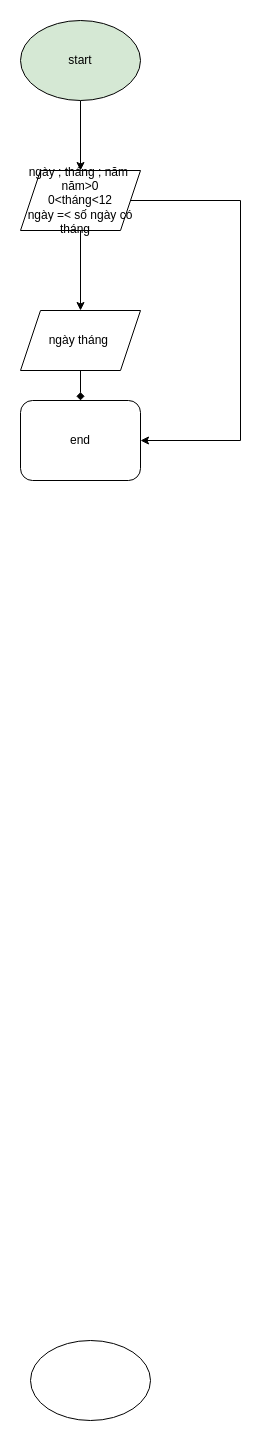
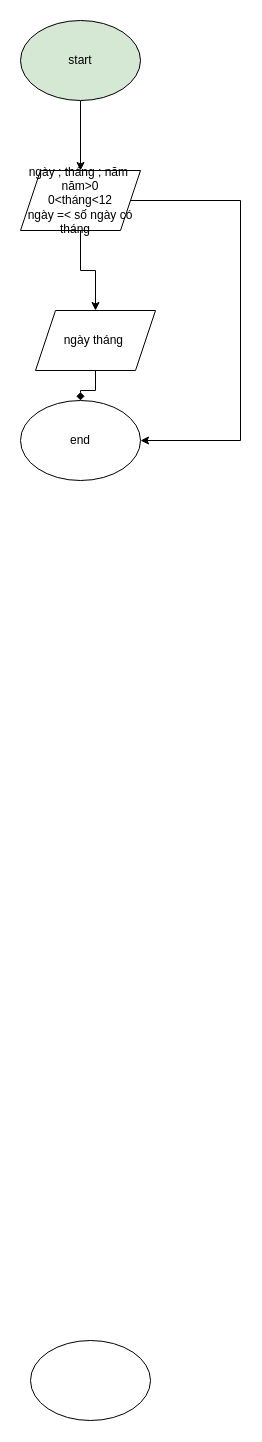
node "ngày tháng": moved (81, 341) -> (96, 341)
node "end": shape rounded rectangle -> ellipse
